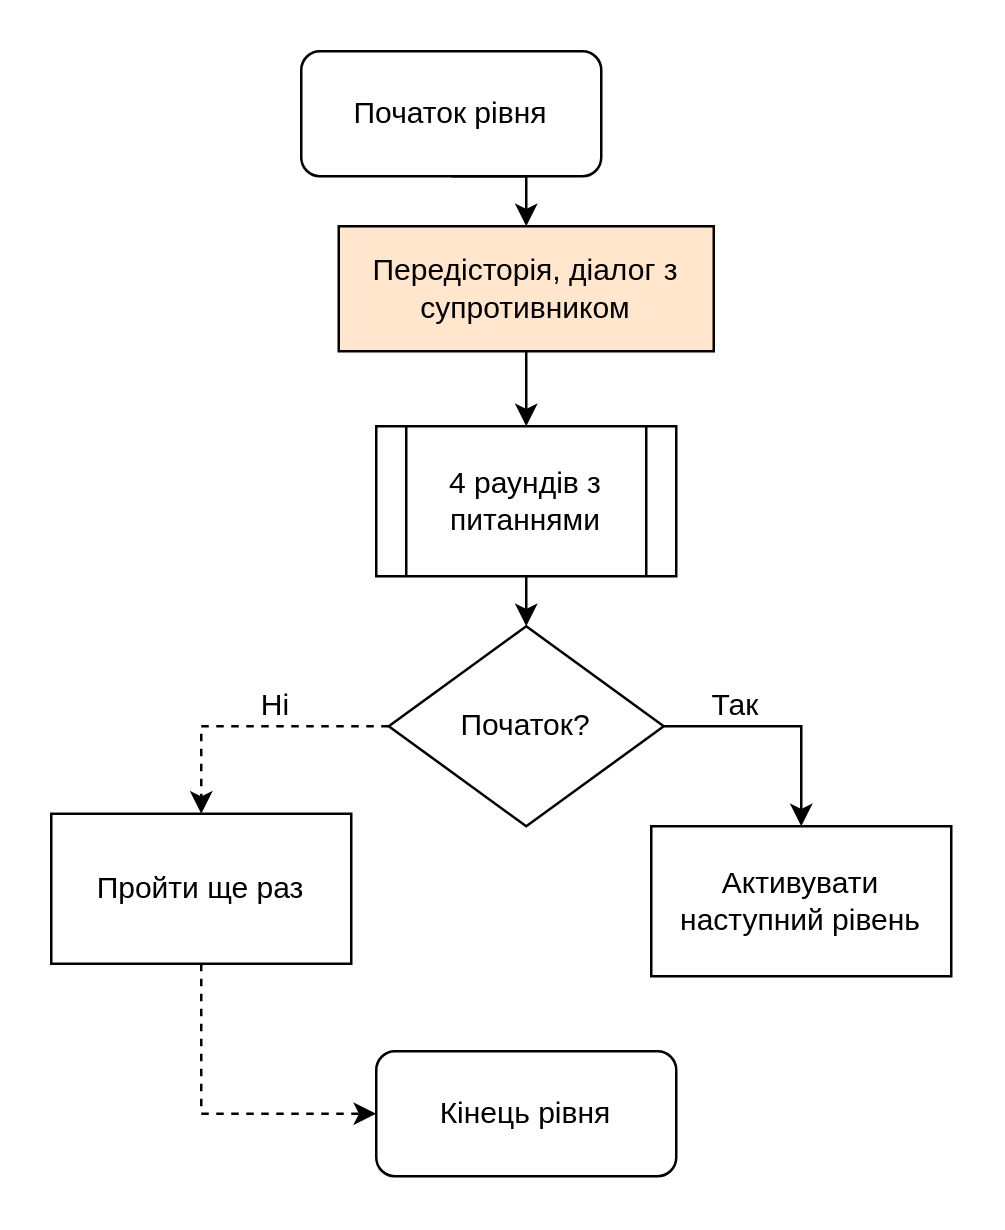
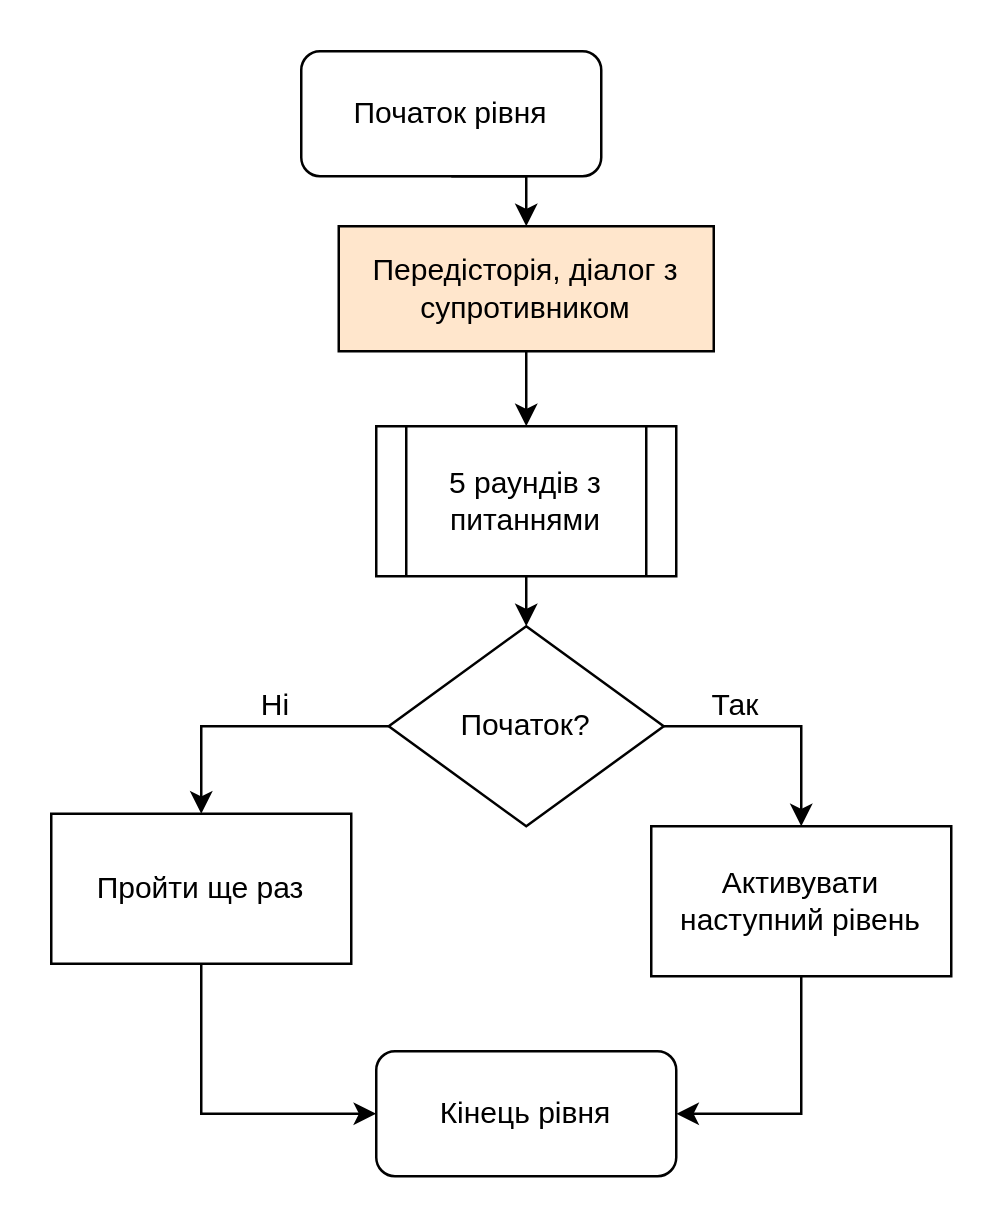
node "4 раундів з питаннями": label "4 раундів з питаннями" -> "5 раундів з питаннями"
edge "Початок?" -> "Пройти ще раз": style dashed -> solid
edge "Активувати наступний рівень" -> "Кінець рівня": added
edge "Пройти ще раз" -> "Кінець рівня": style dashed -> solid
